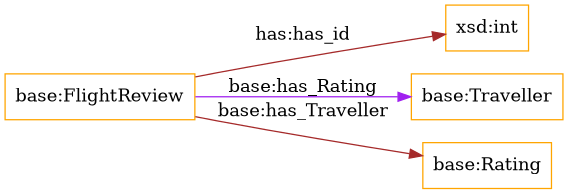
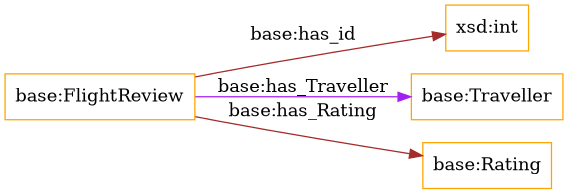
edge "base:FlightReview" -> "xsd:int": label "has:has_id" -> "base:has_id"
edge "base:FlightReview" -> "base:Traveller": label "base:has_Rating" -> "base:has_Traveller"
edge "base:FlightReview" -> "base:Rating": label "base:has_Traveller" -> "base:has_Rating"
